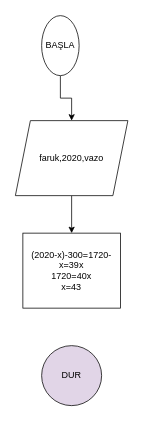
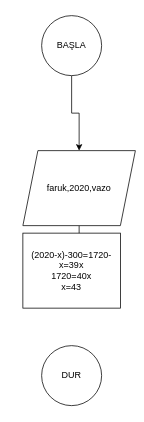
node "BAŞLA": size 38x60 -> 60x60
node "faruk,2020,vazo": moved (72, 158) -> (79, 188)
node "DUR": fillcolor #e1d5e7 -> #ffffff
